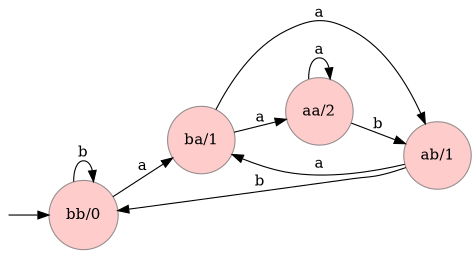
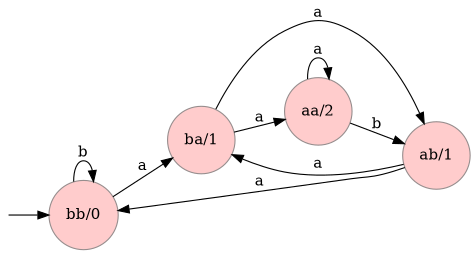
edge "ab/1" -> "bb/0": label "b" -> "a"
